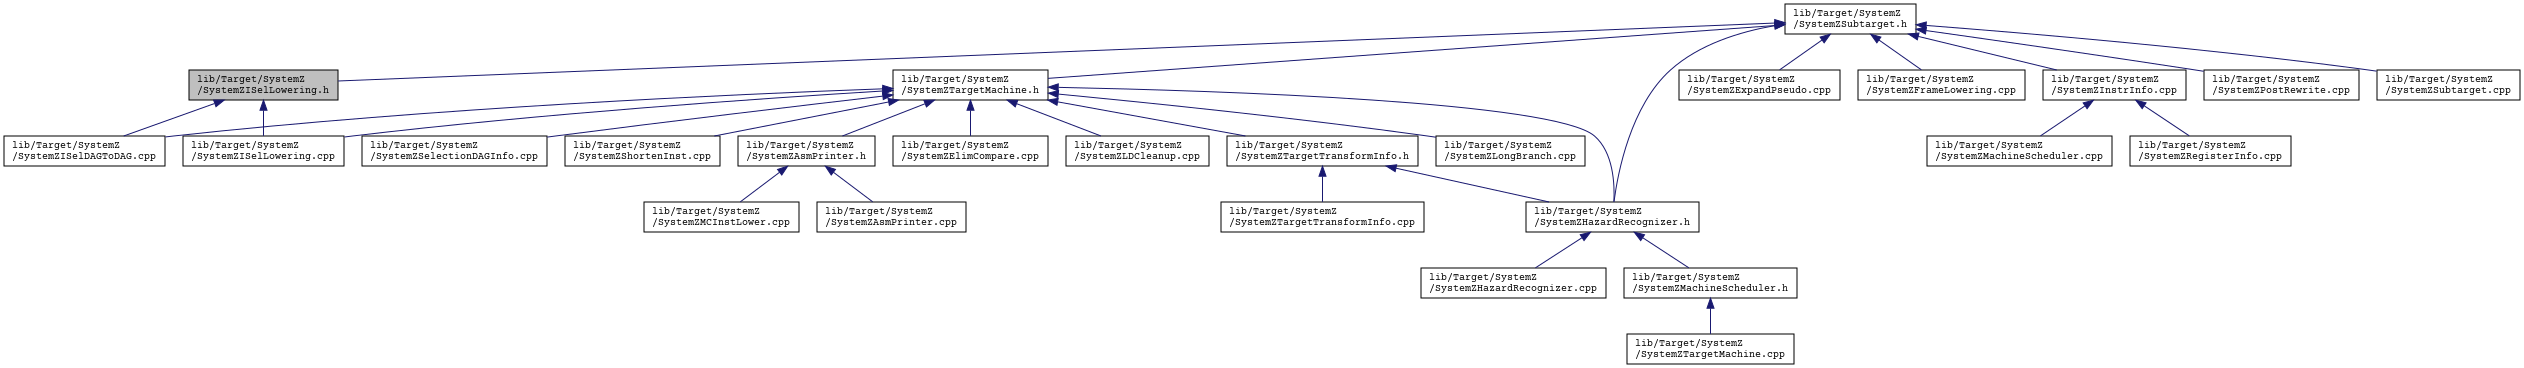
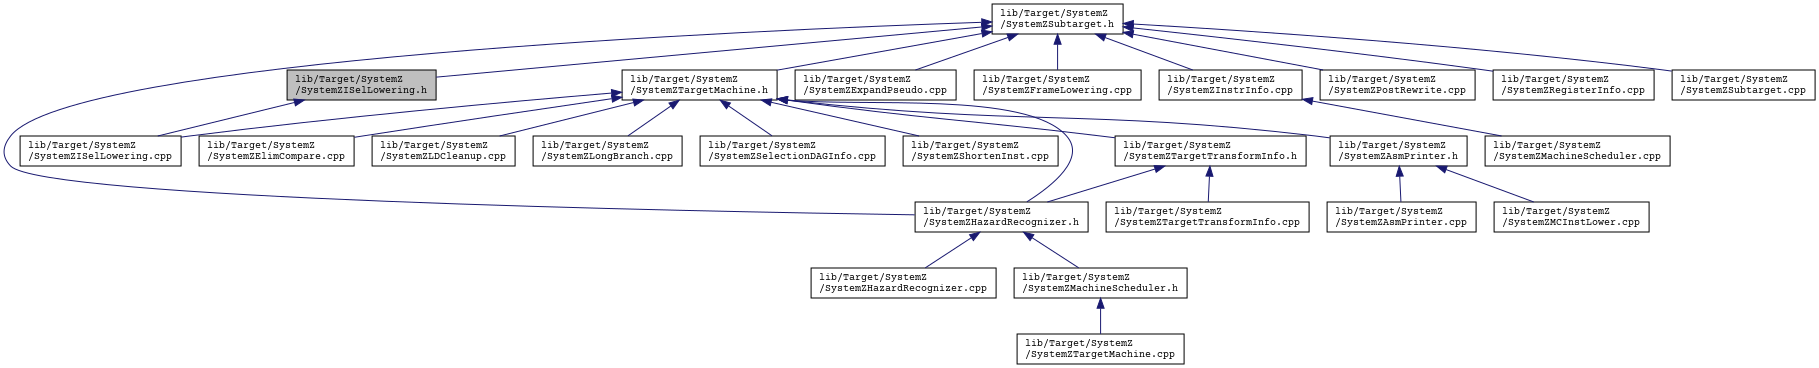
edge "lib/Target/SystemZ /SystemZRegisterInfo.cpp" -> "lib/Target/SystemZ /SystemZInstrInfo.cpp": now "lib/Target/SystemZ /SystemZRegisterInfo.cpp" -> "lib/Target/SystemZ /SystemZSubtarget.h"
node "lib/Target/SystemZ /SystemZISelDAGToDAG.cpp": removed
